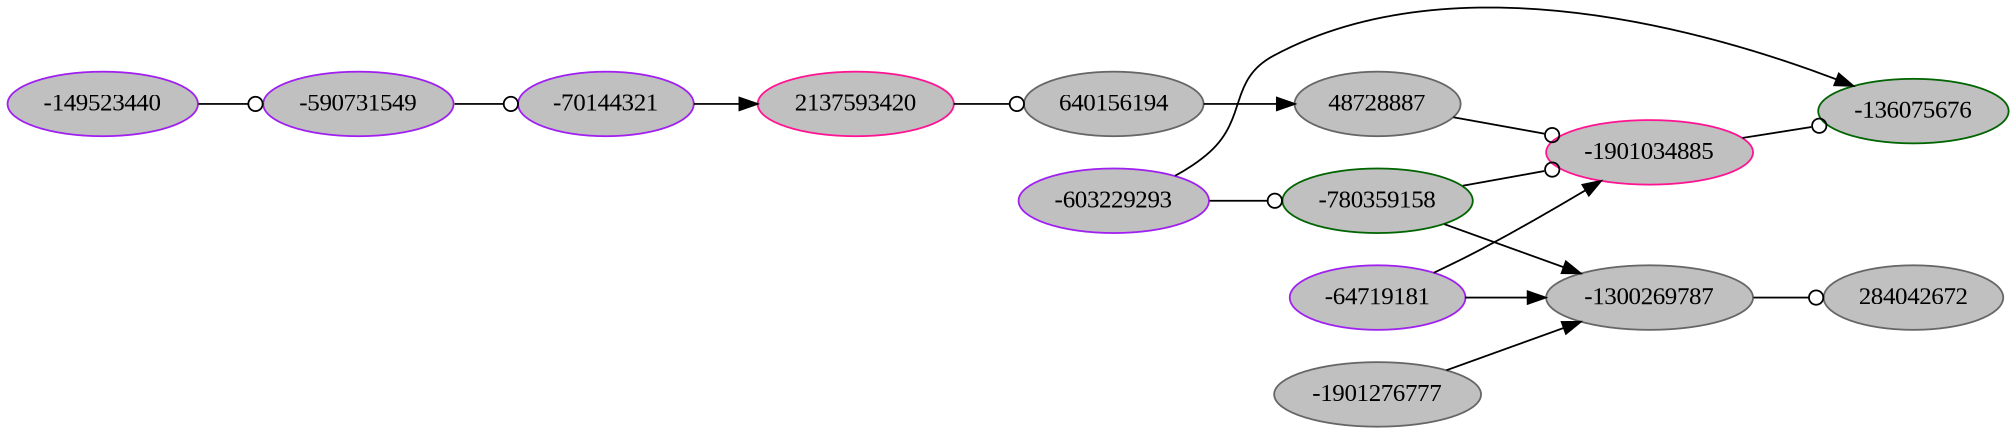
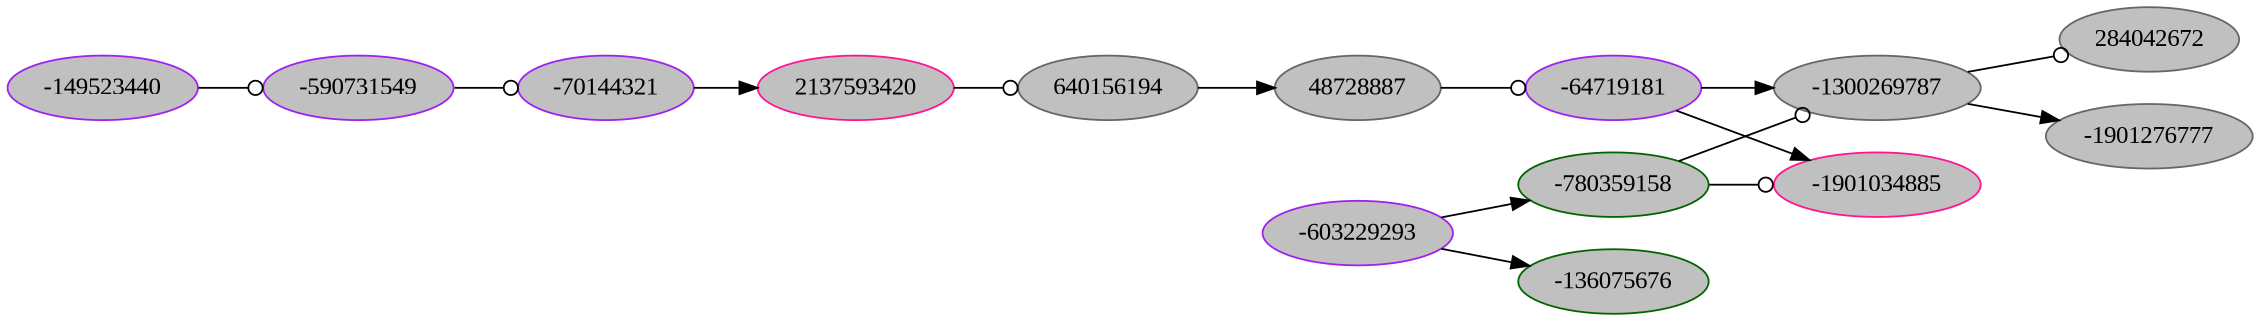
edge "48728887" -> "-1901034885": now "48728887" -> "-64719181"
edge "-1901034885" -> "-136075676": removed
edge "-603229293" -> "-780359158": arrowhead odot -> normal
edge "-780359158" -> "-1300269787": arrowhead normal -> odot
edge "-1901276777" -> "-1300269787": reversed
